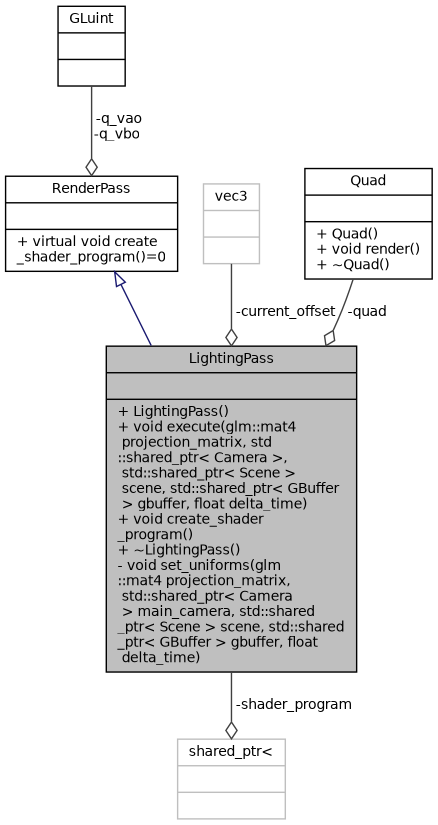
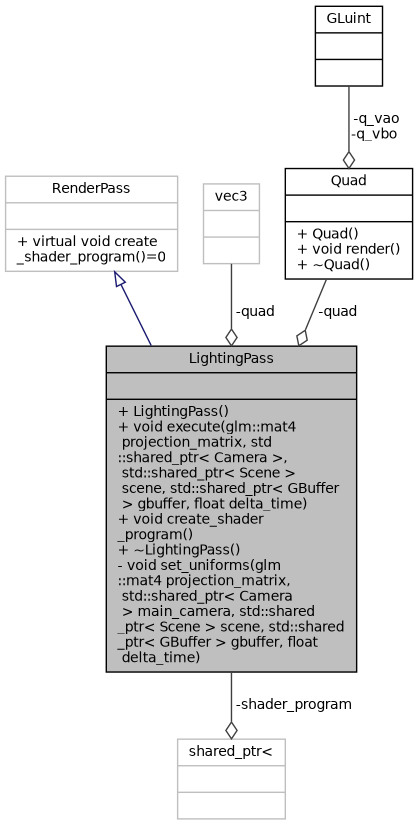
edge "GLuint" -> "RenderPass": now "GLuint" -> "Quad"
node "RenderPass": color black -> grey75
edge "vec3" -> "LightingPass": label " -current_offset" -> " -quad"
